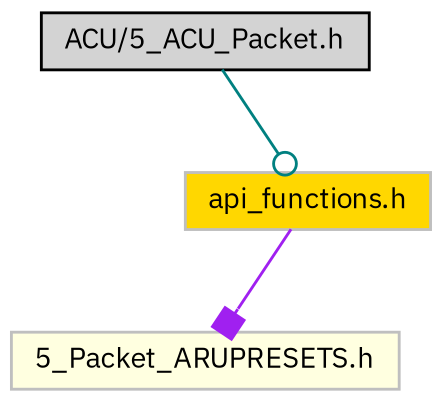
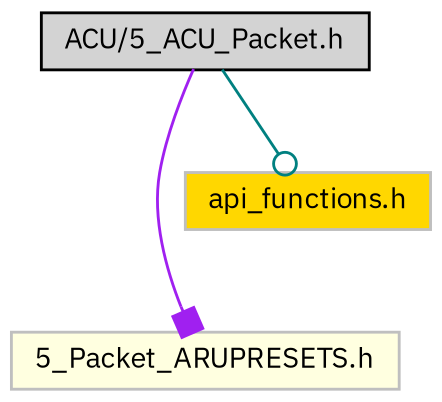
edge "api_functions.h" -> "5_Packet_ARUPRESETS.h": now "ACU/5_ACU_Packet.h" -> "5_Packet_ARUPRESETS.h"
